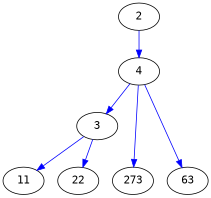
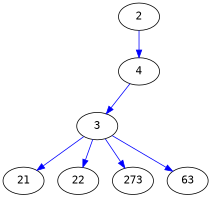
edge "4" -> "273": now "3" -> "273"
edge "4" -> "63": now "3" -> "63"
node "11": label "11" -> "21"
